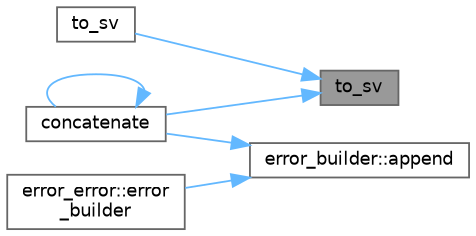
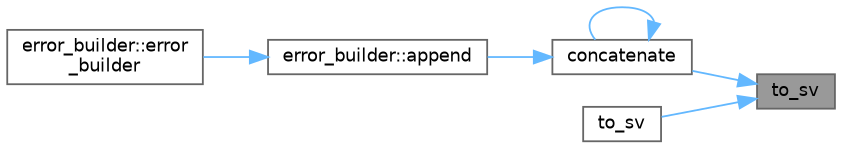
edge "concatenate" -> "error_builder::append": reversed
node "error_error::error _builder": label "error_error::error _builder" -> "error_builder::error _builder"
